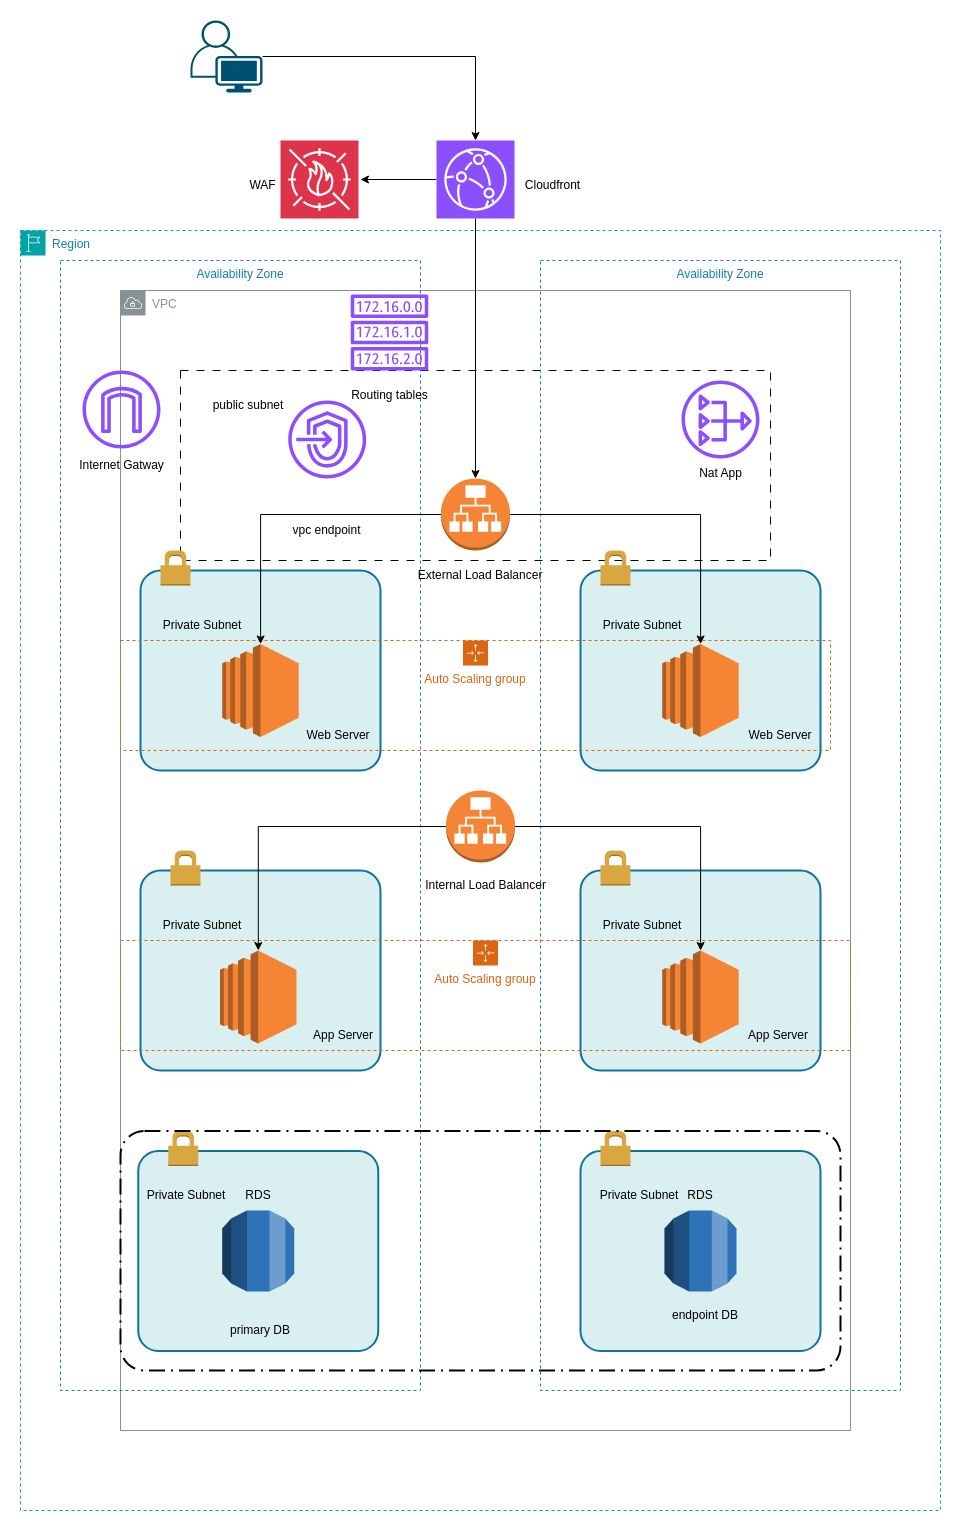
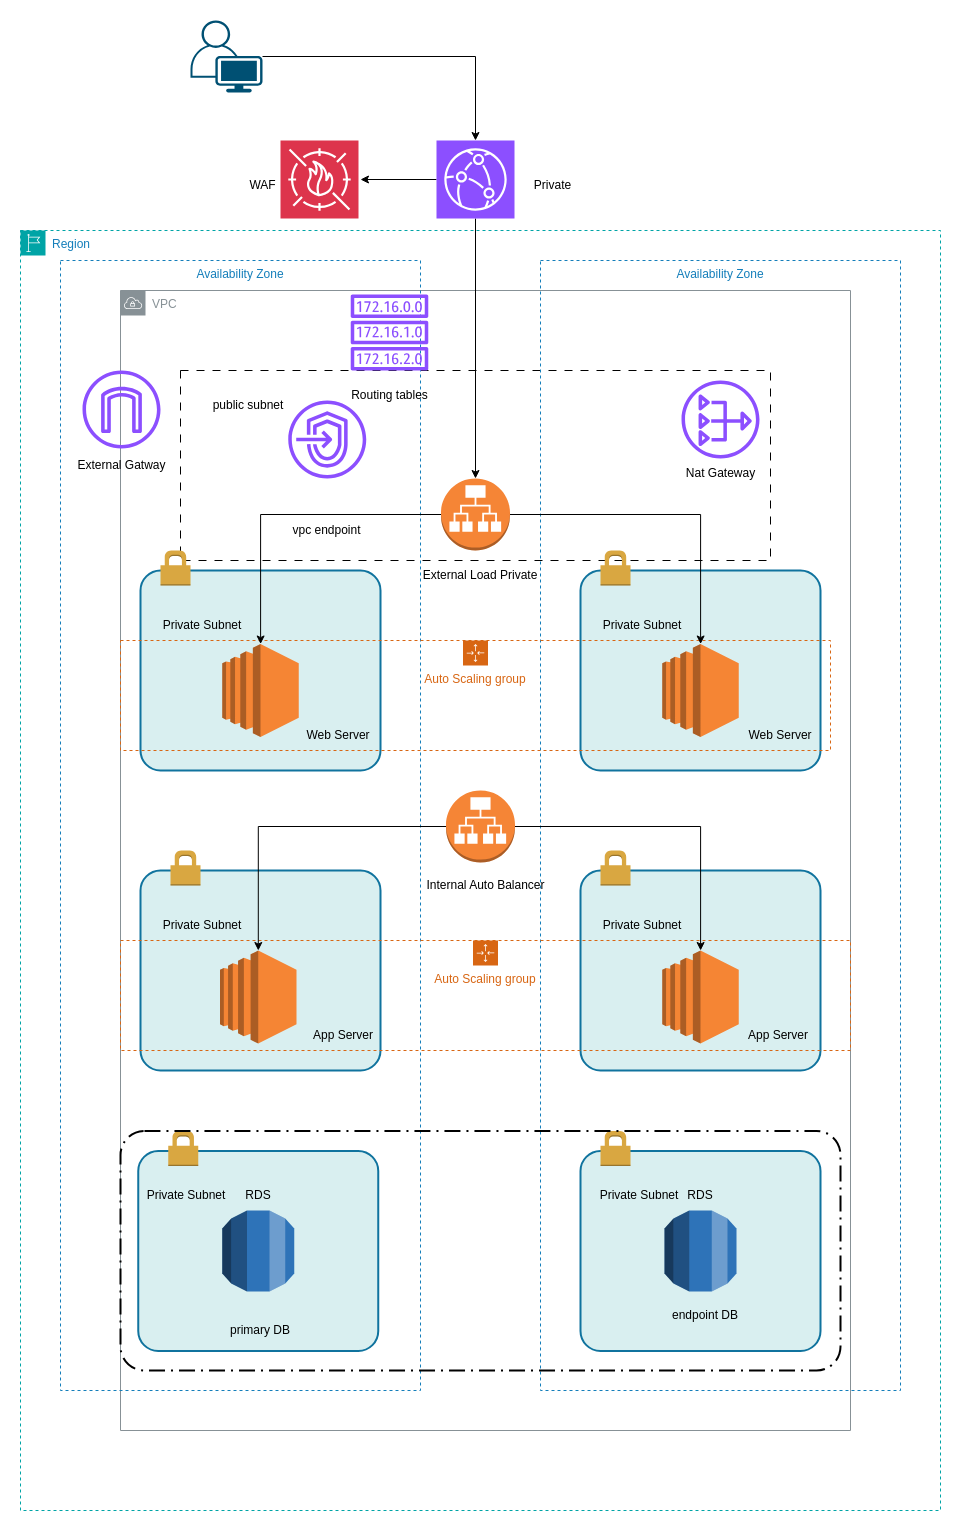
node "Cloudfront": label "Cloudfront" -> "Private"
node "Internet Gatway": label "Internet Gatway" -> "External Gatway"
node "Nat App": label "Nat App" -> "Nat Gateway"
node "External Load Balancer": label "External Load Balancer" -> "External Load Private"
node "Internal Load Balancer": label "Internal Load Balancer" -> "Internal Auto Balancer"
